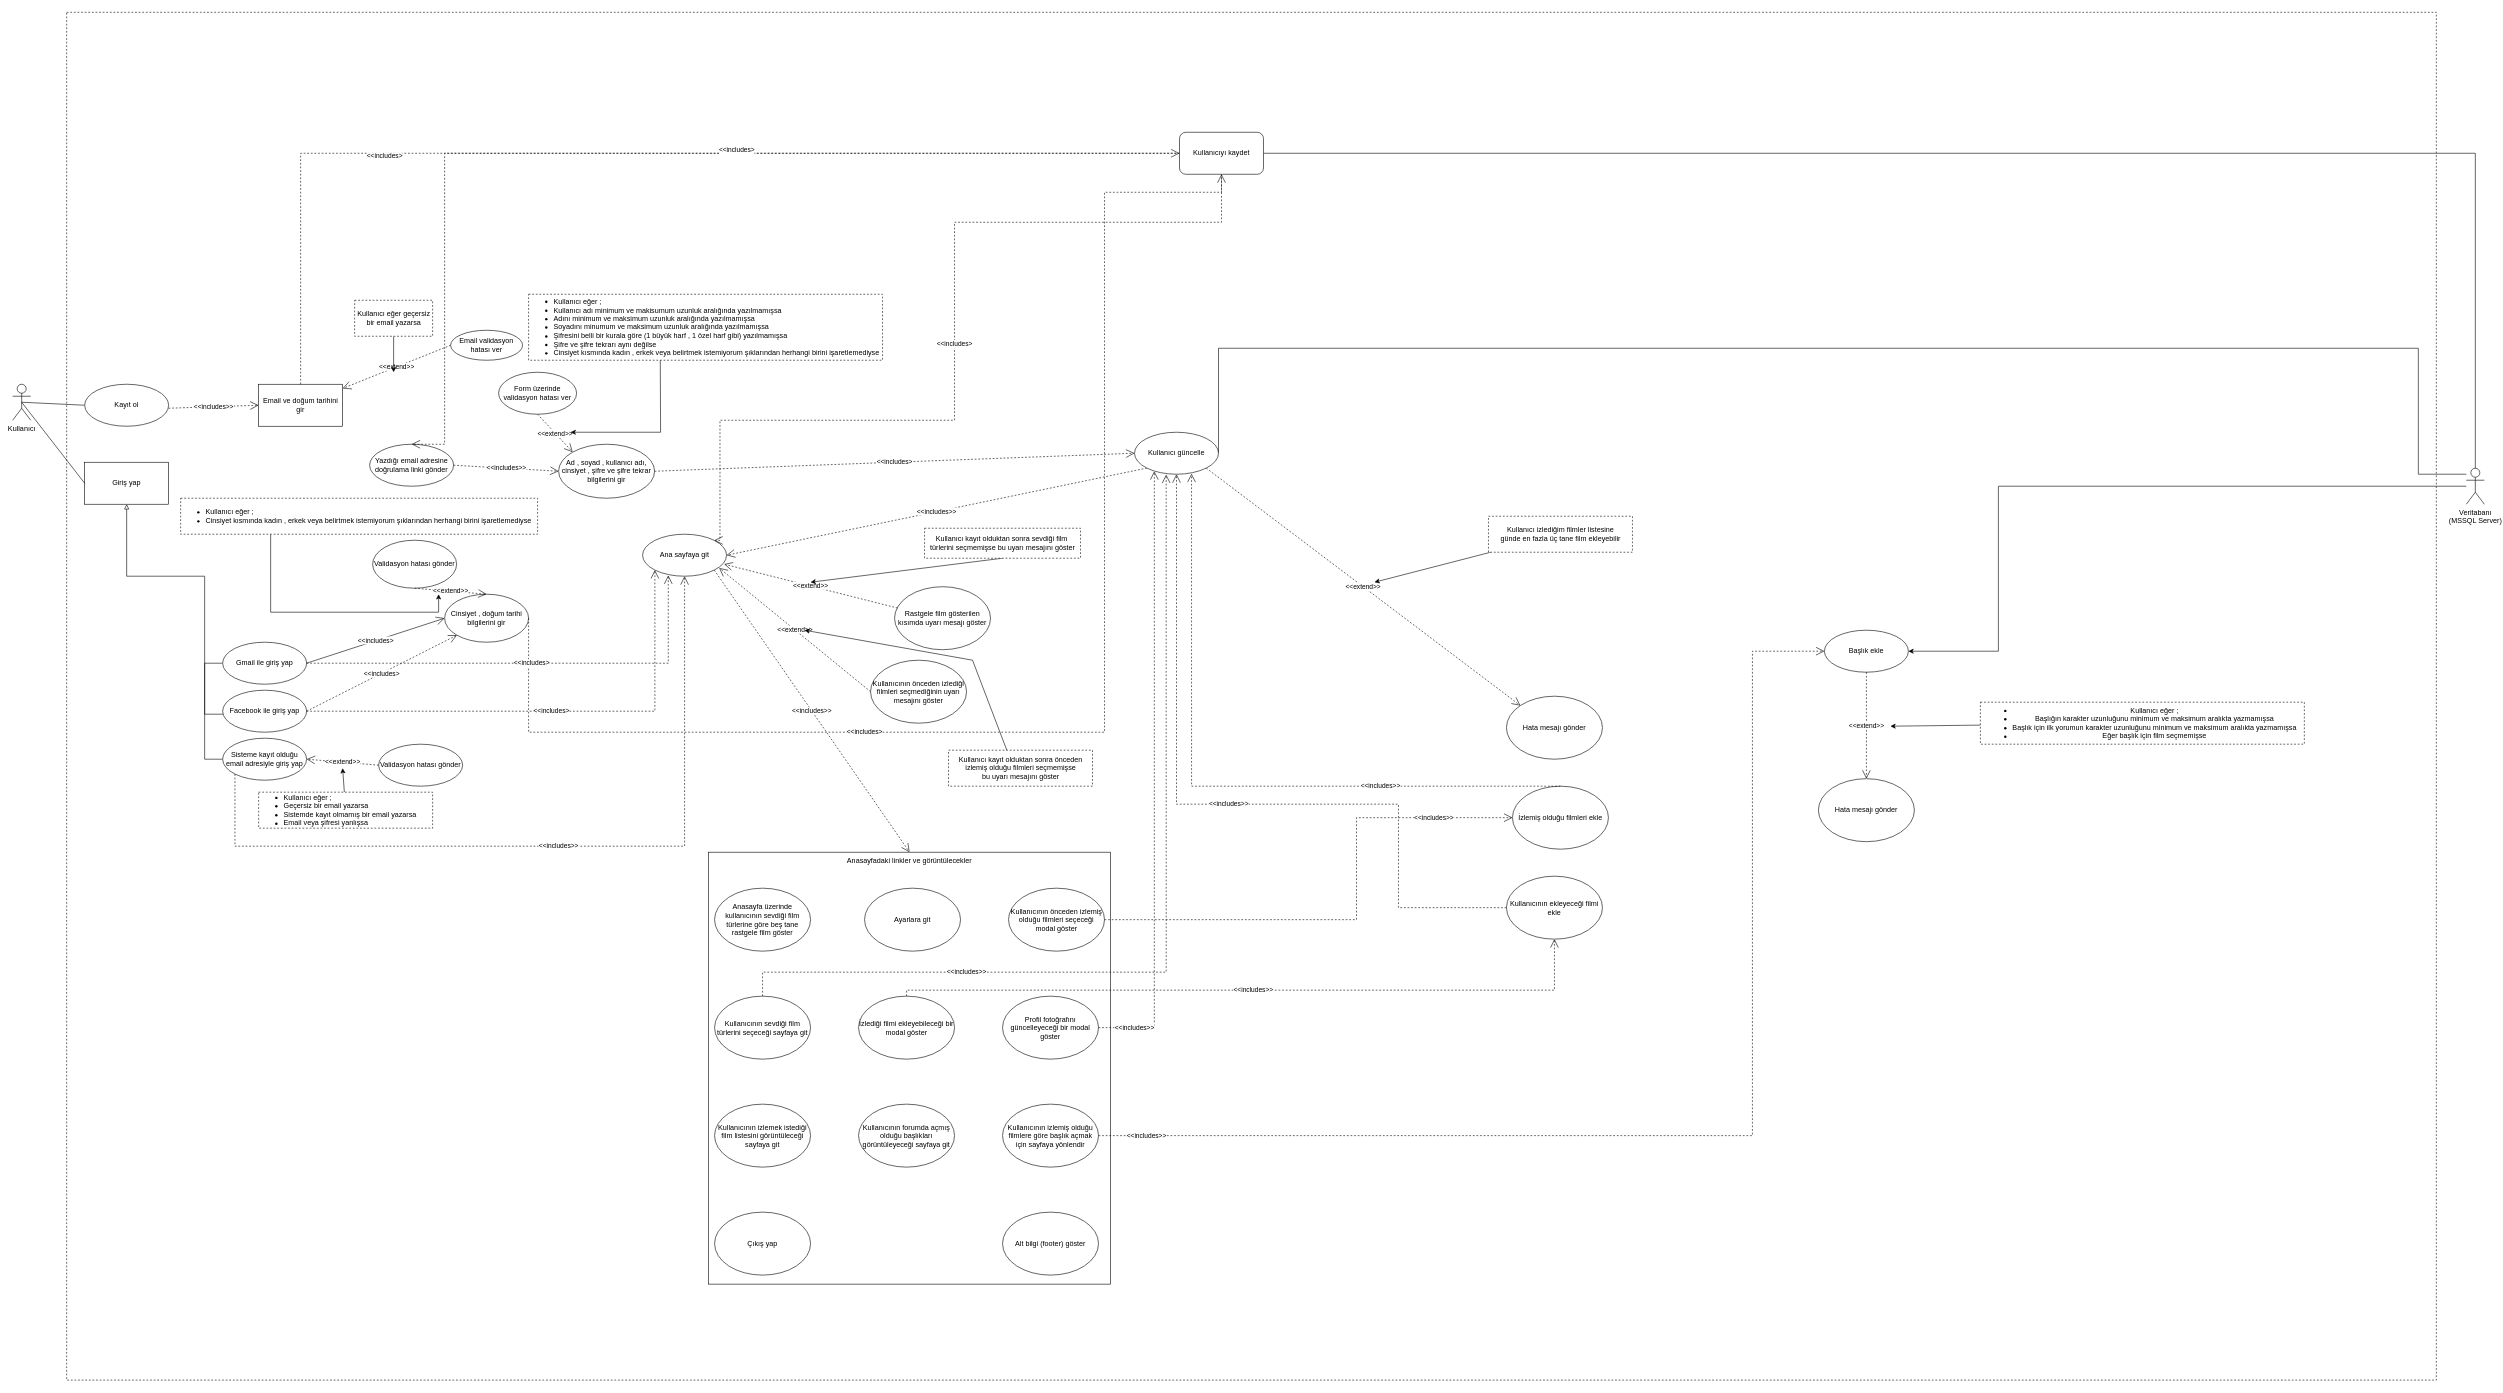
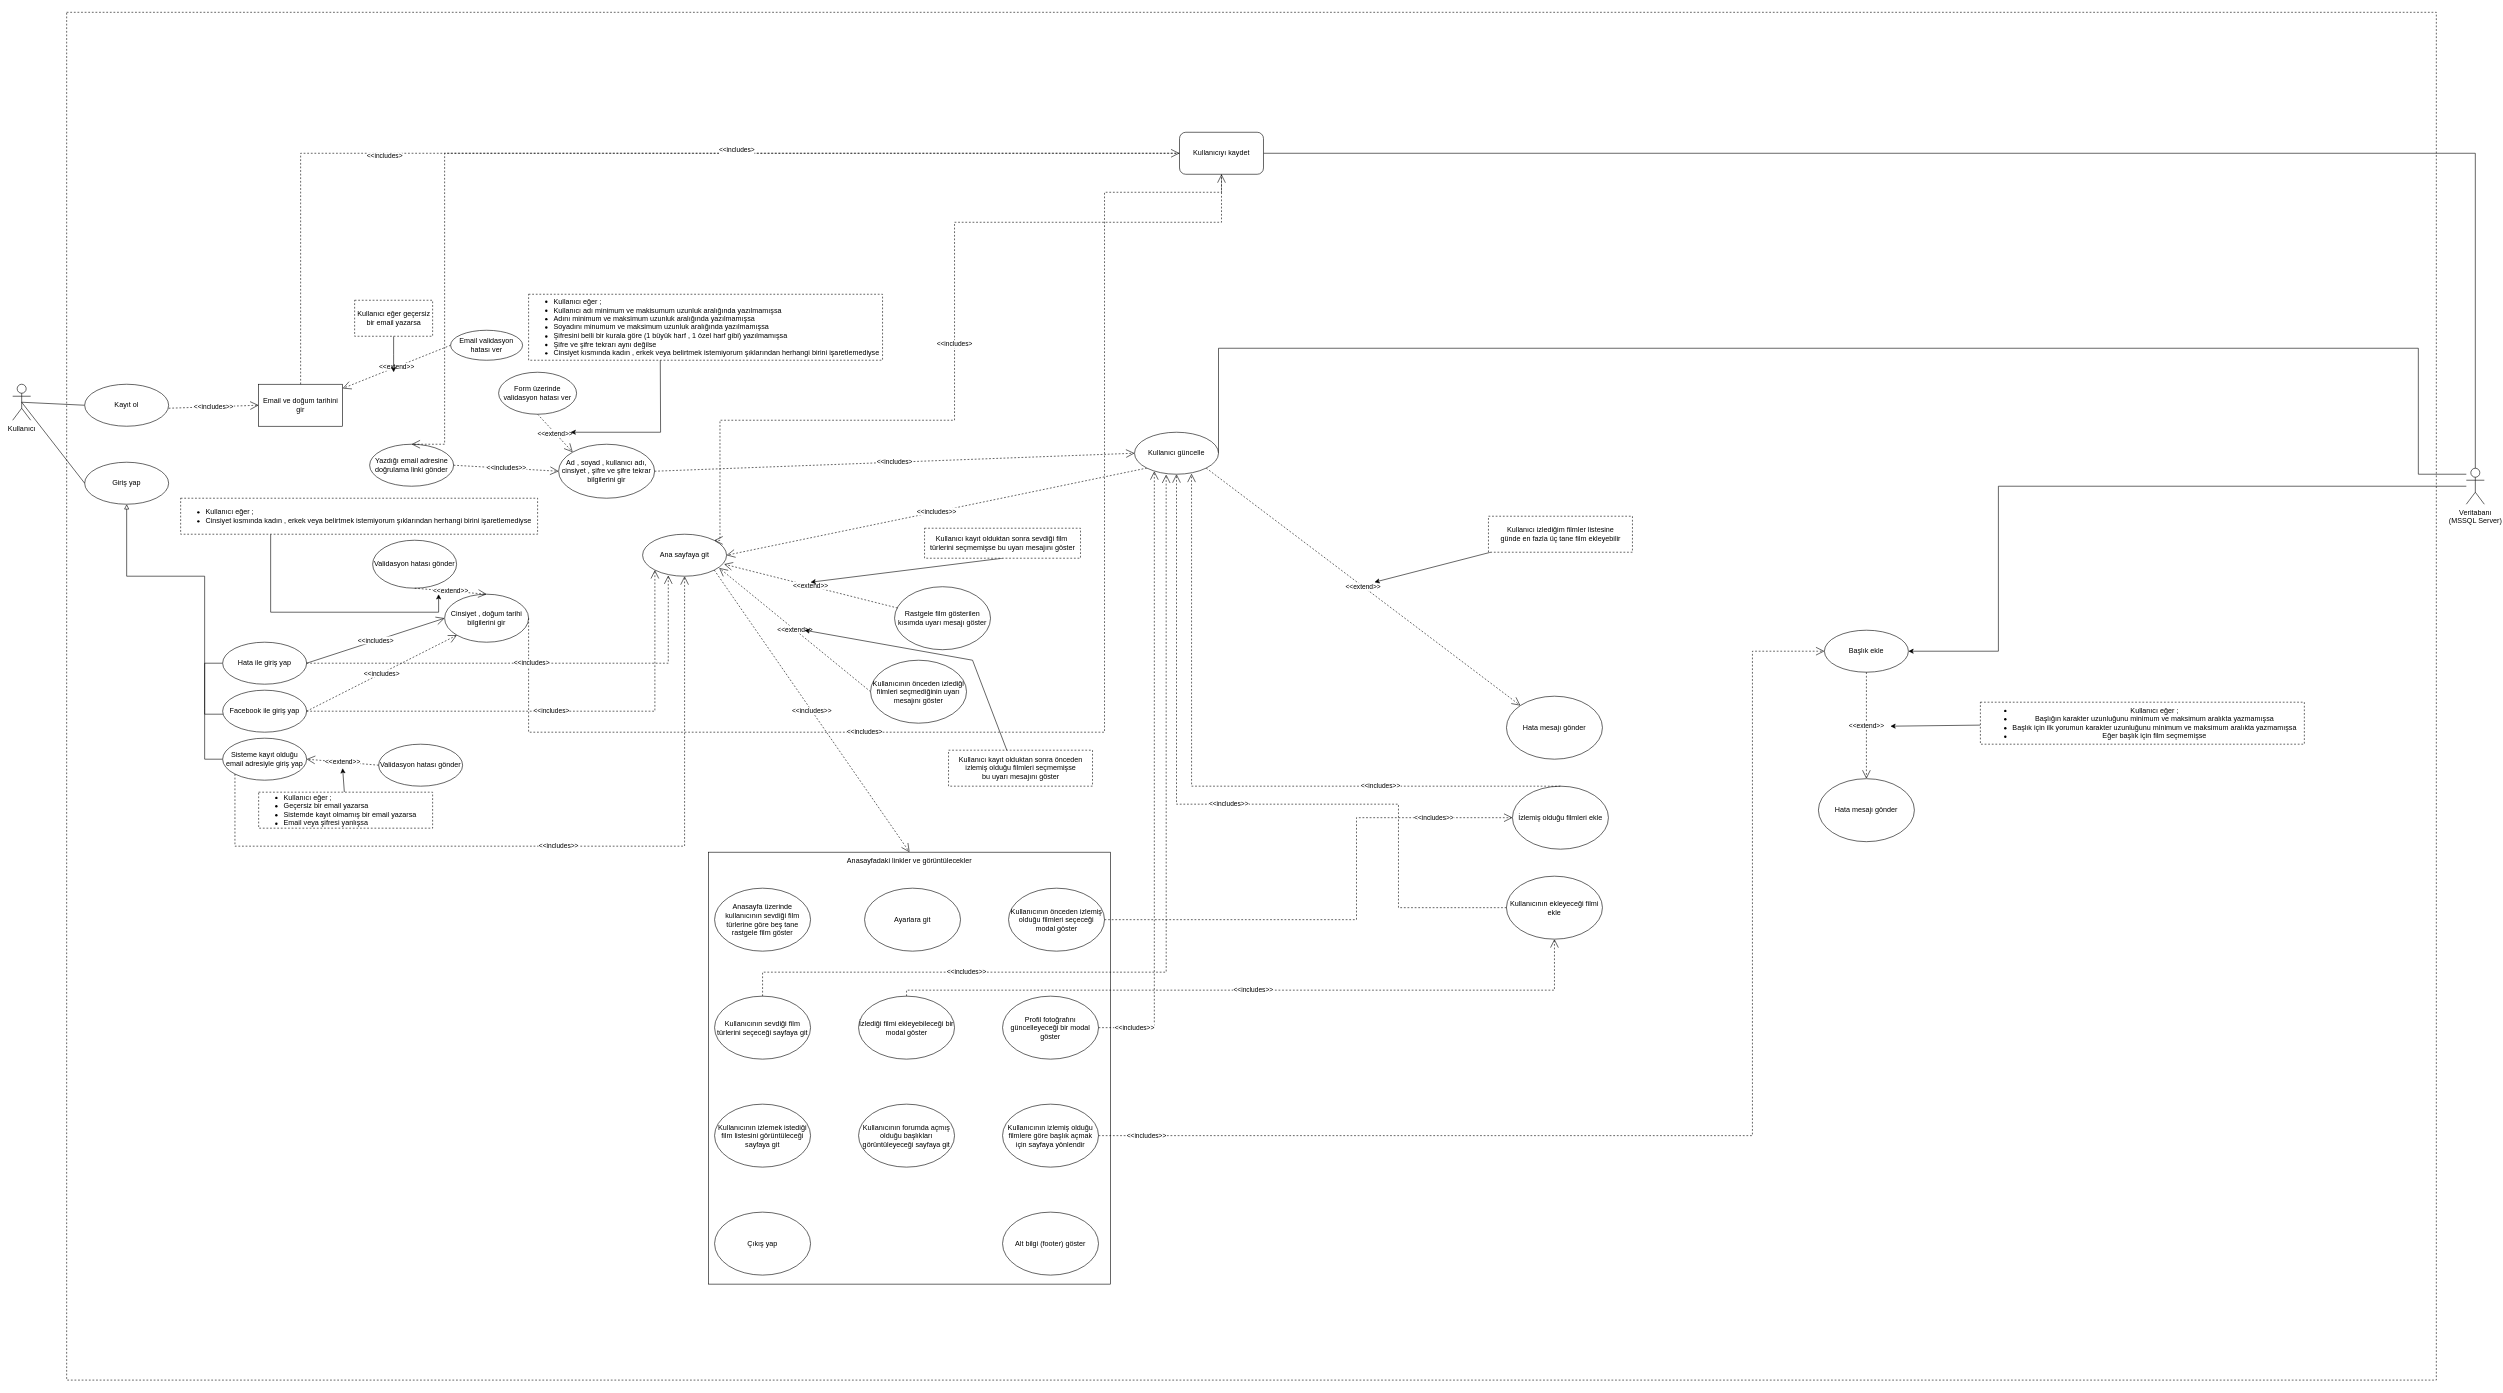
node "Giriş yap": shape rectangle -> ellipse
node "Gmail ile giriş yap": label "Gmail ile giriş yap" -> "Hata ile giriş yap"
